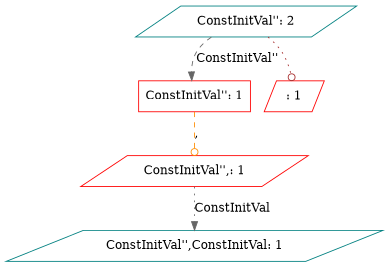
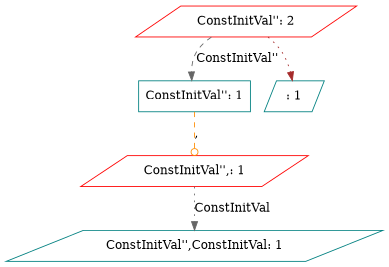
node "ConstInitVal'': 2": color teal -> red
edge "ConstInitVal'': 2" -> ": 1": arrowhead odot -> normal
node "ConstInitVal'': 1": color red -> teal
node ": 1": color red -> teal
